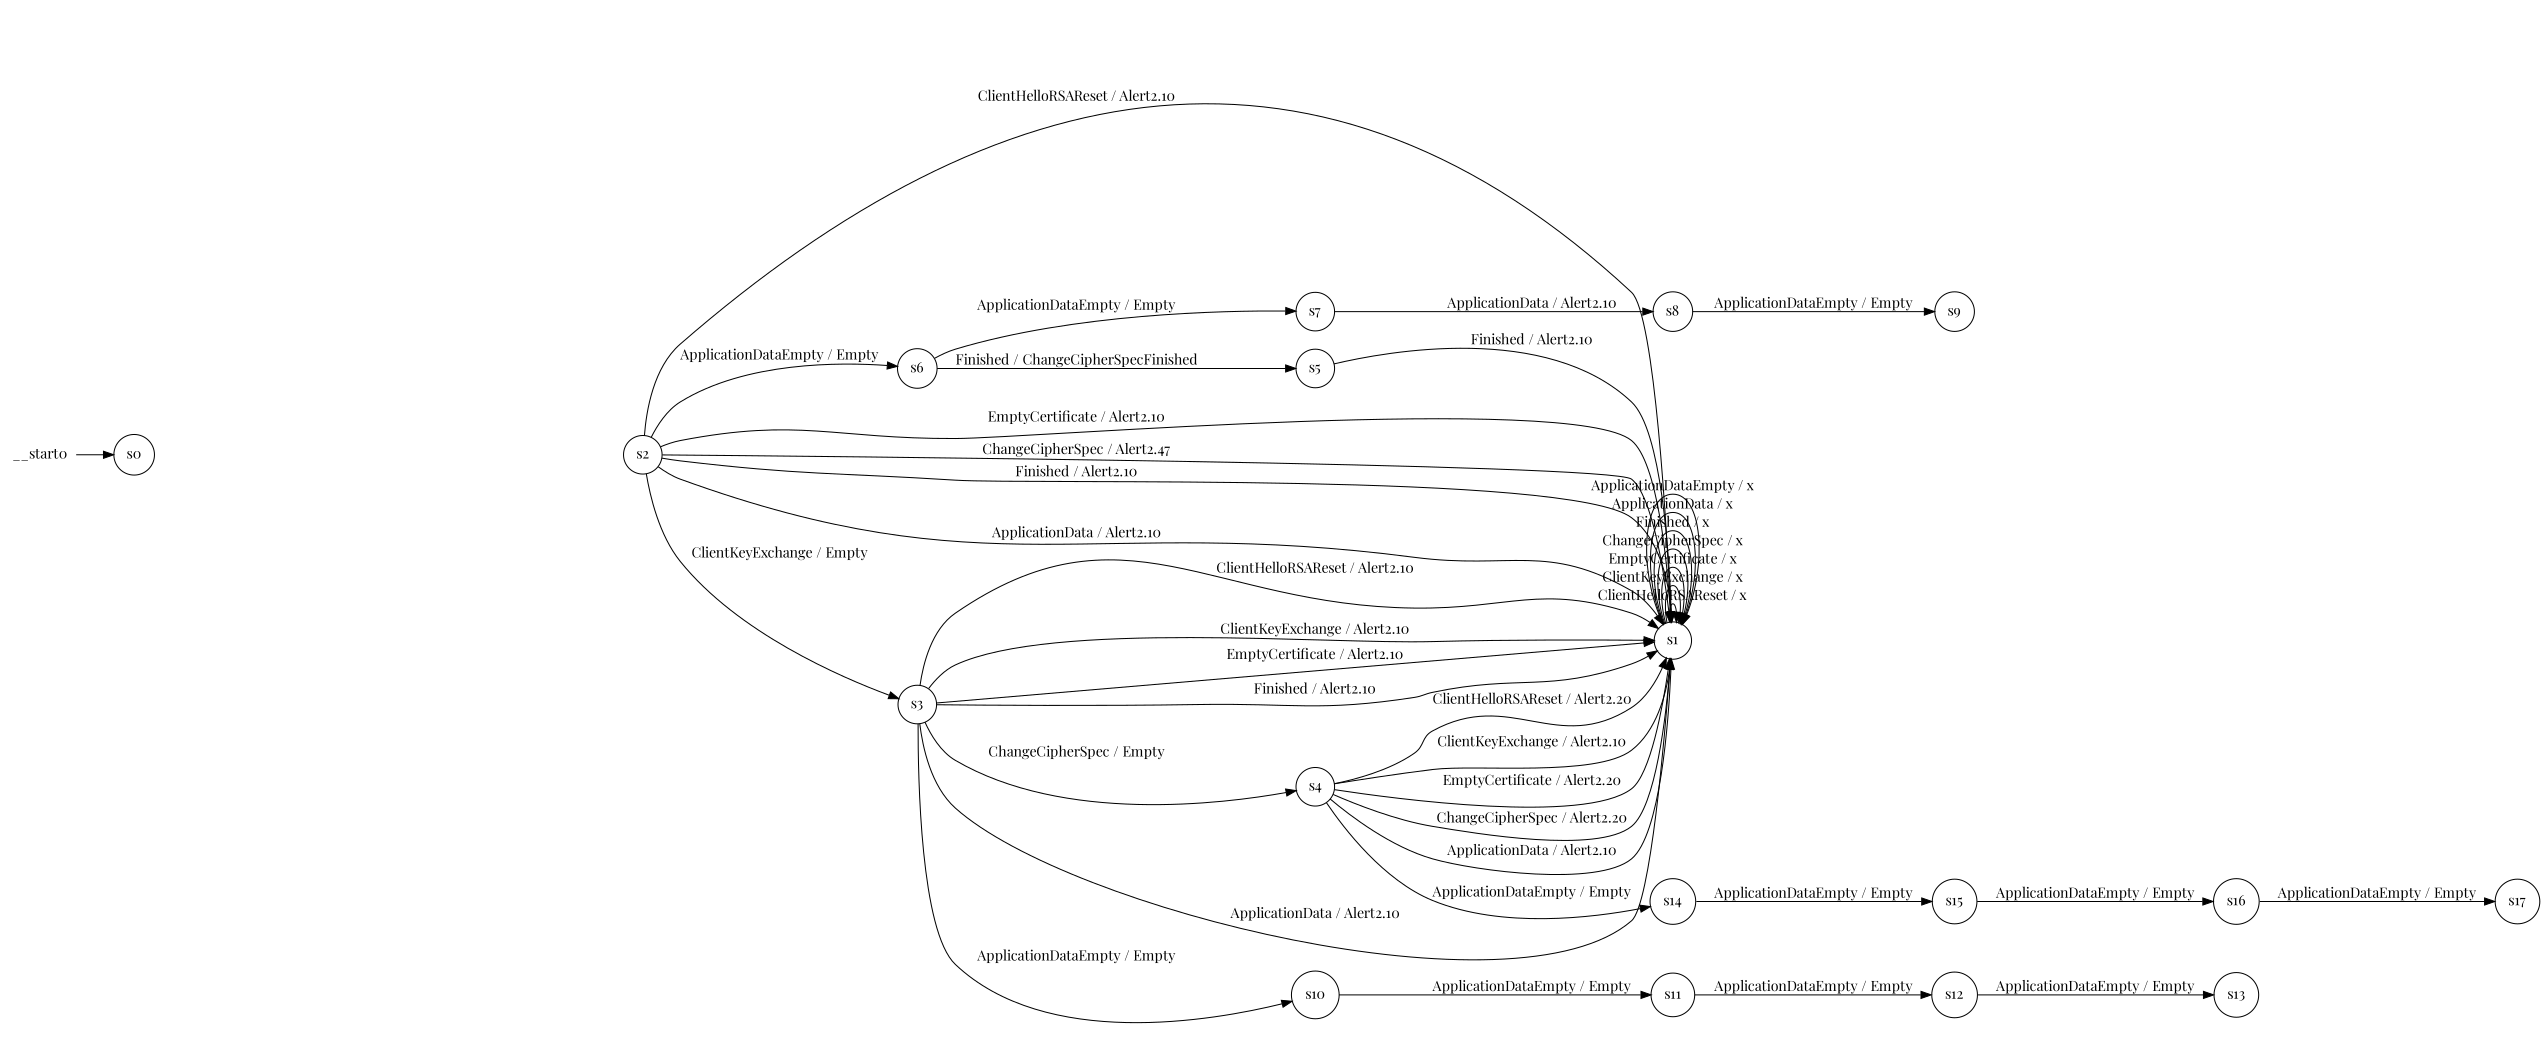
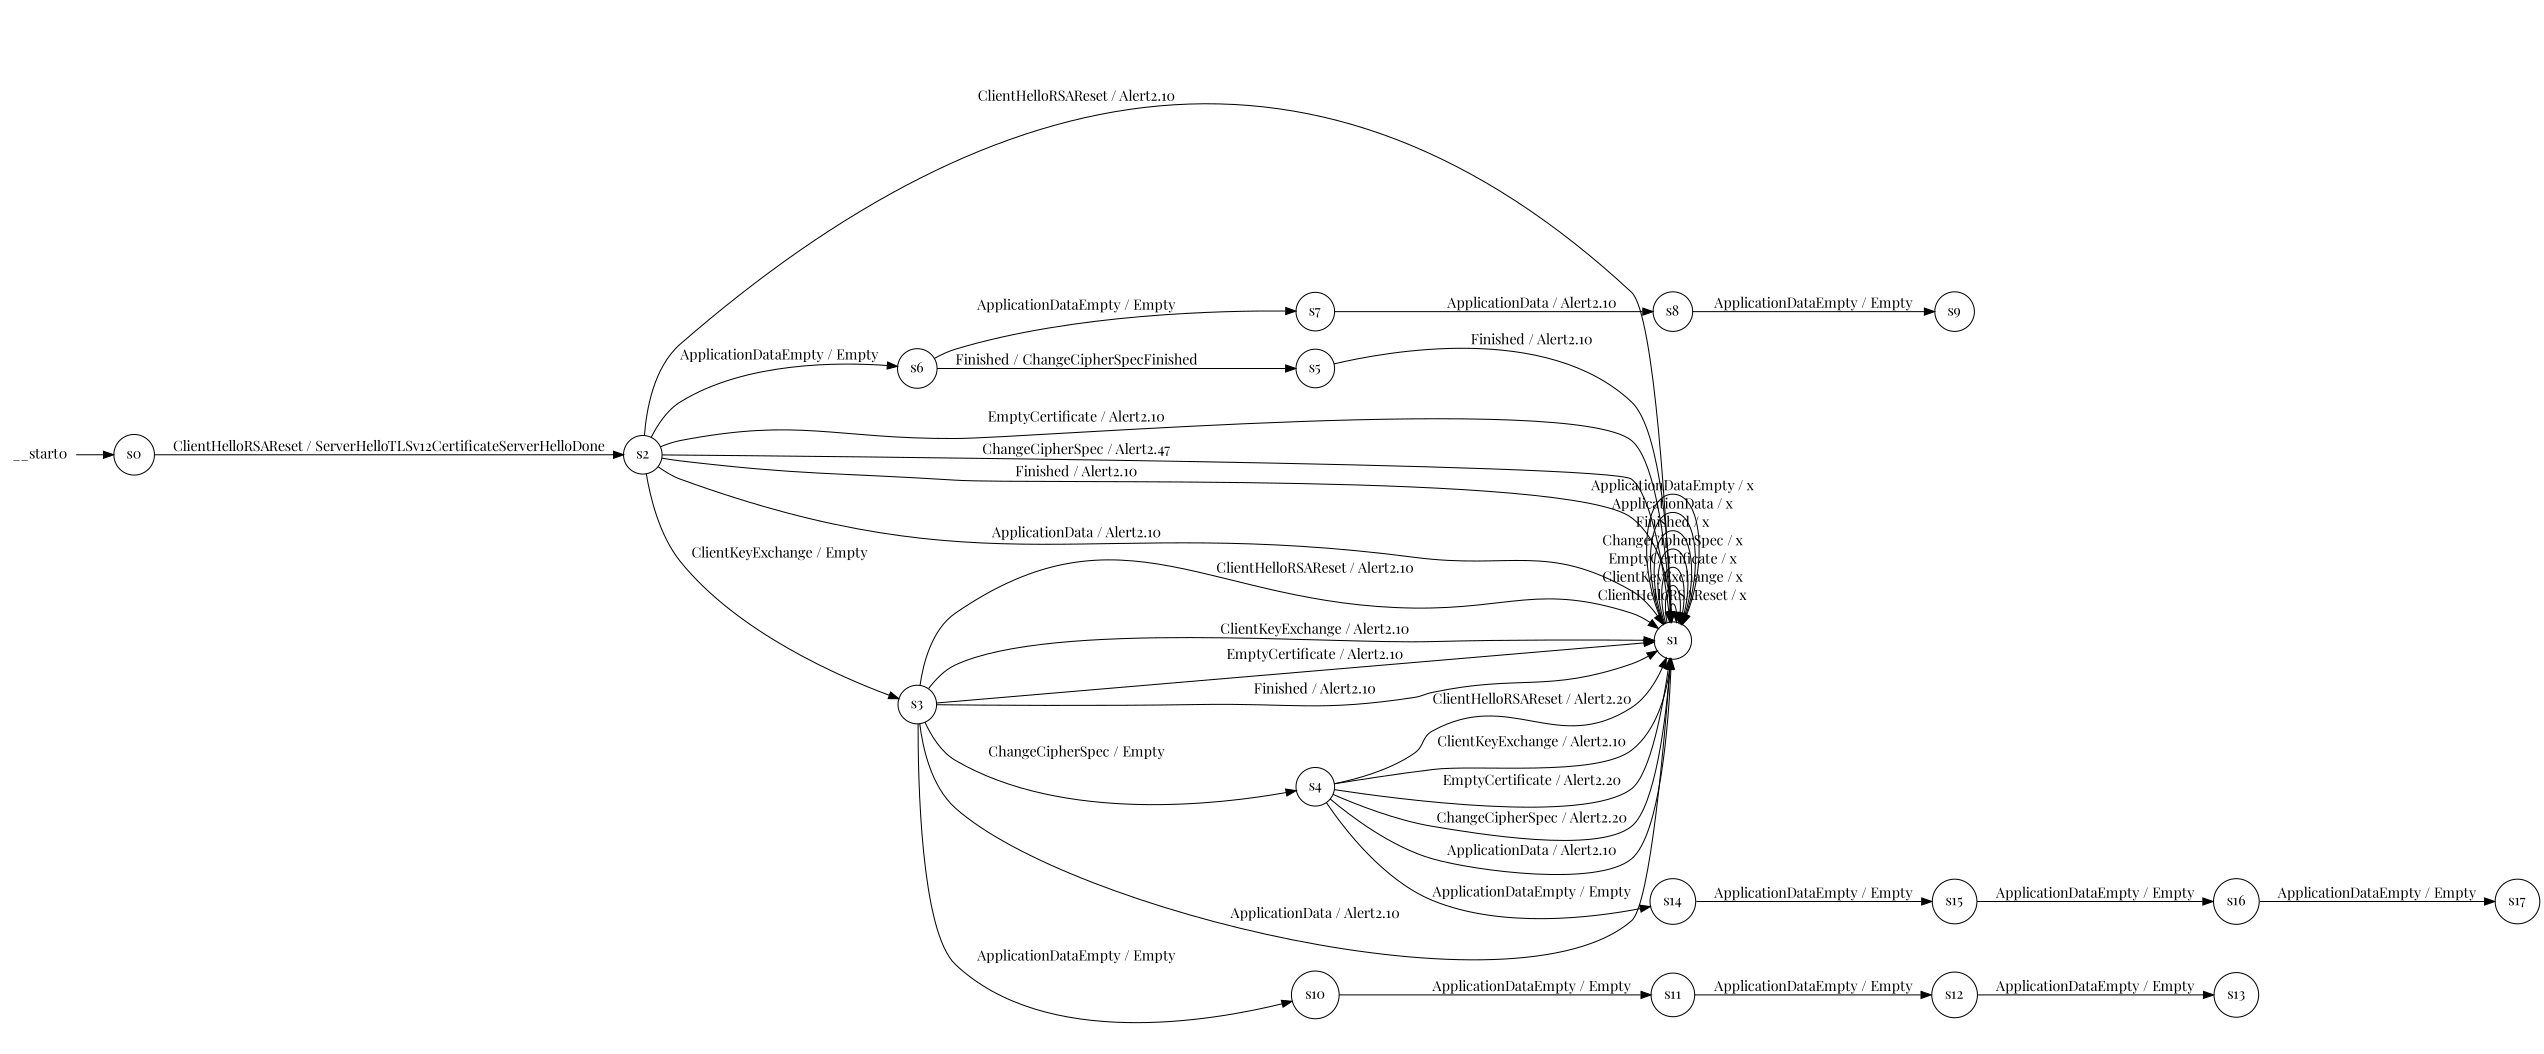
edge "s0" -> "s2": added, label "ClientHelloRSAReset / ServerHelloTLSv12CertificateServerHelloDone"
